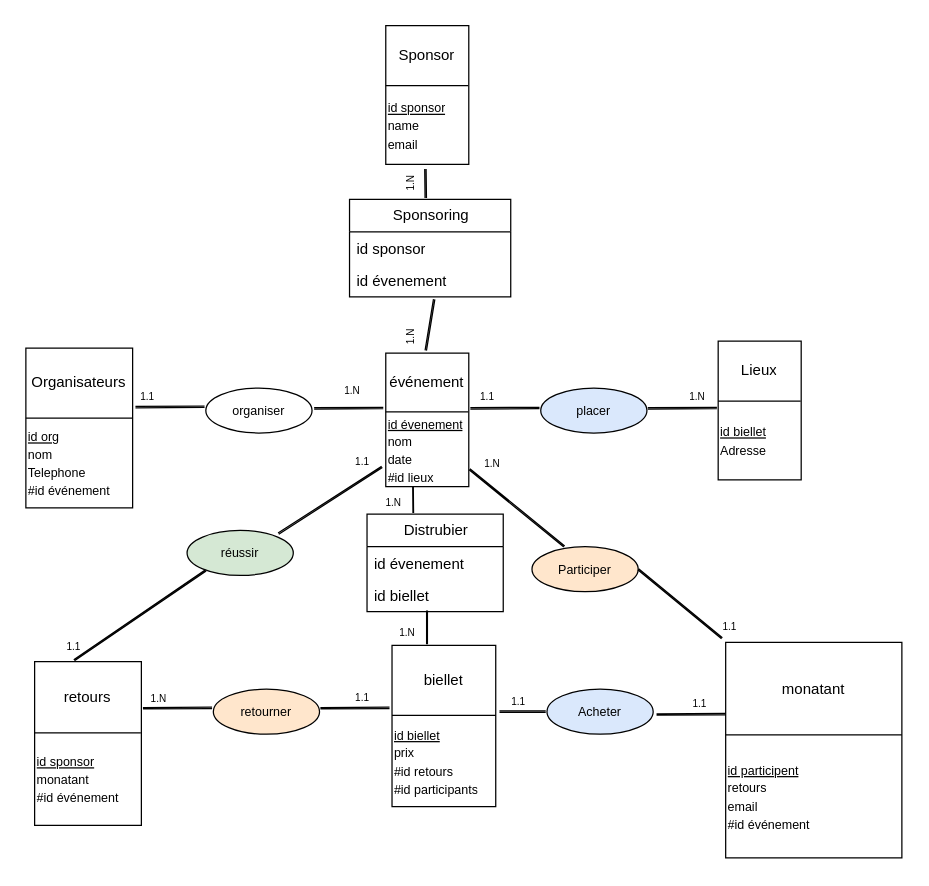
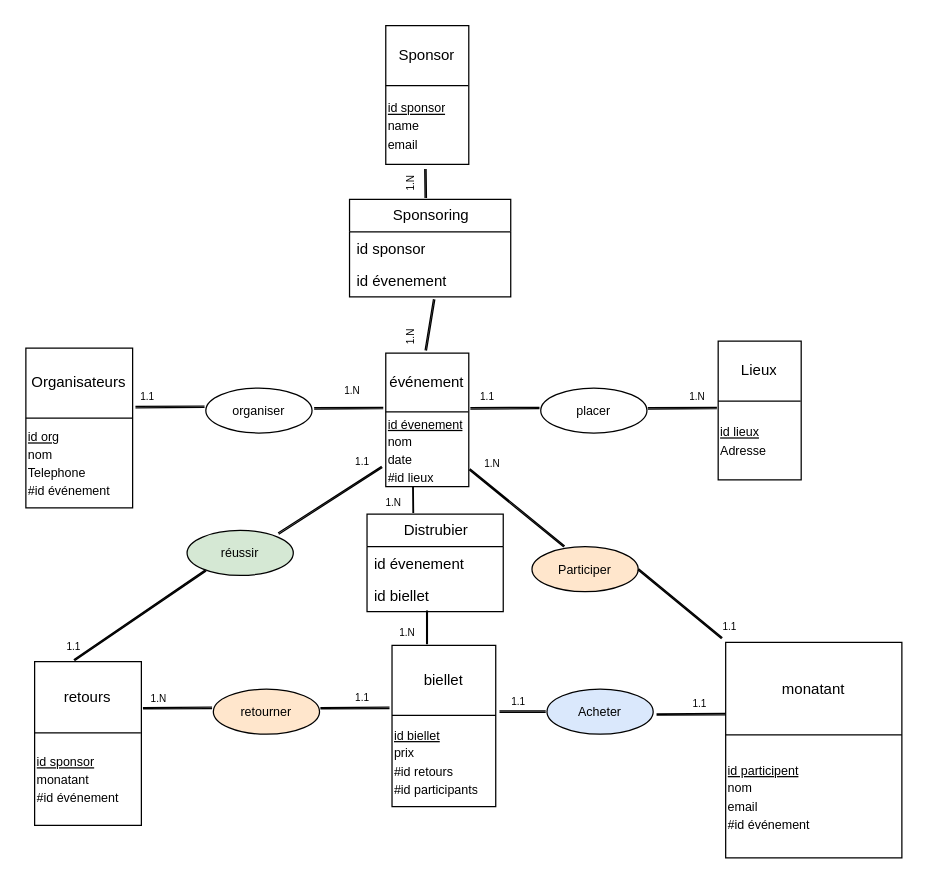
node "placer": fillcolor #dae8fc -> #ffffff
node "id biellet Adresse": label "id biellet Adresse" -> "id lieux Adresse"
node "id participent retours email #id événement": label "id participent retours email #id événement" -> "id participent nom email #id événement"
